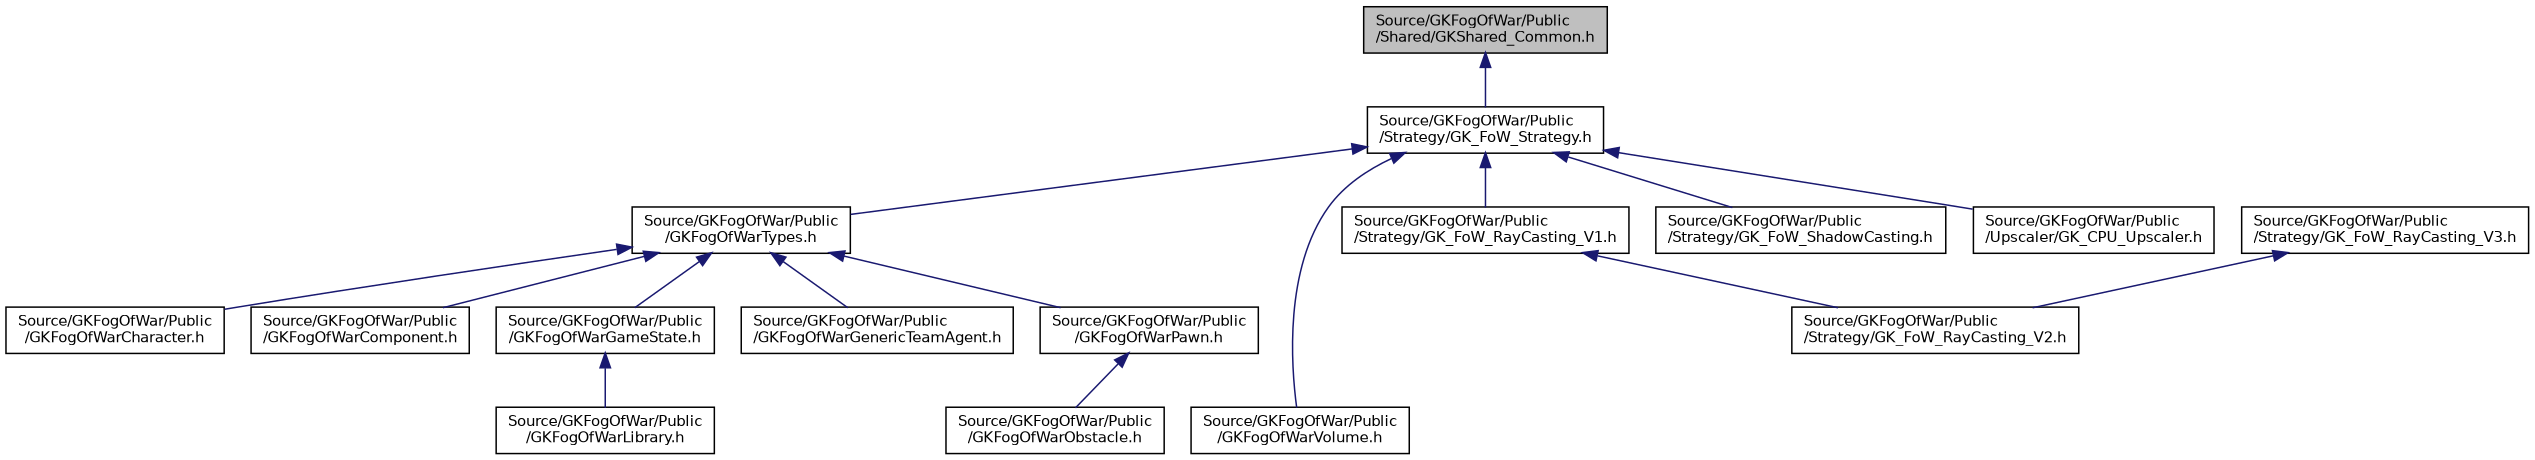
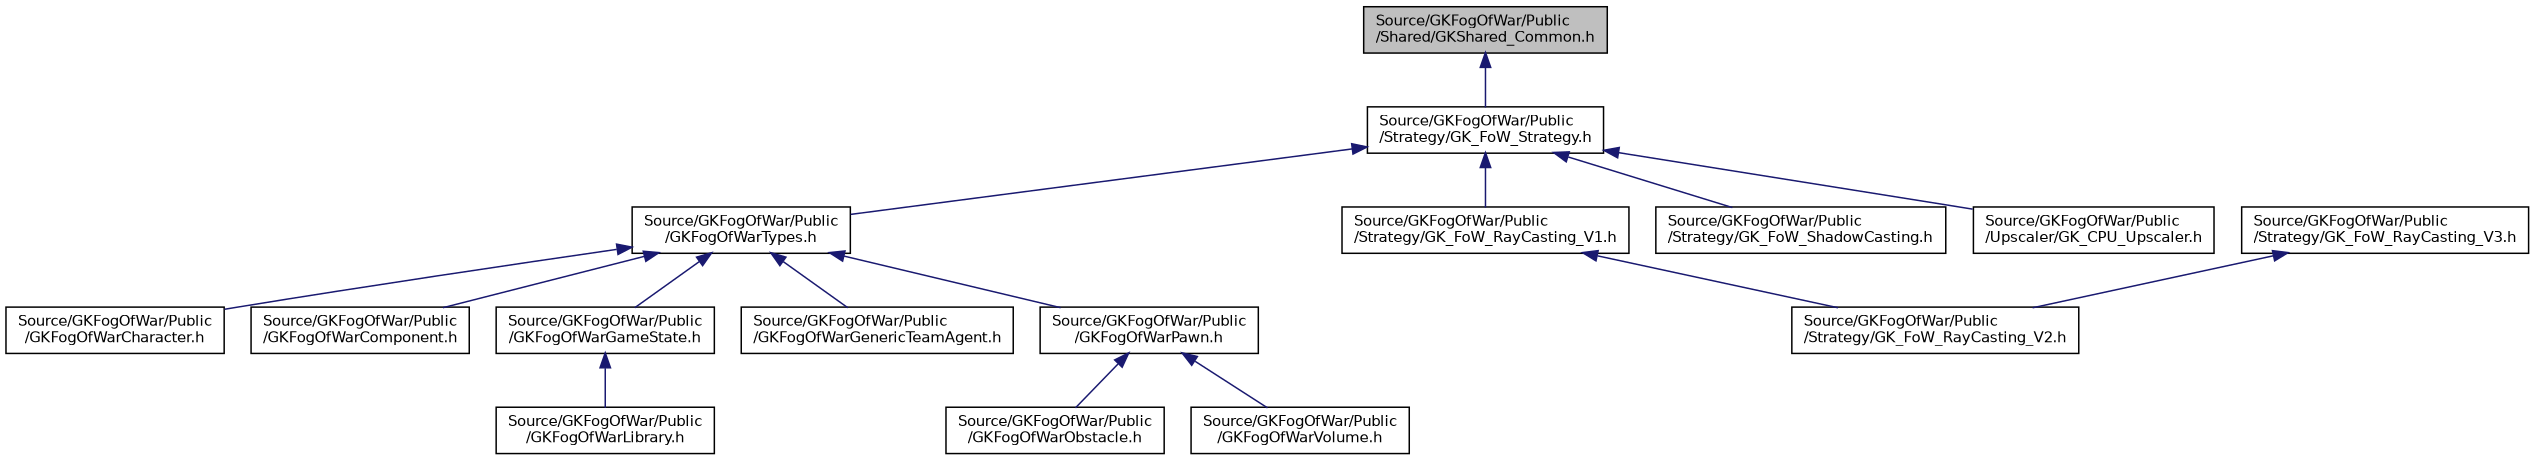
edge "Source/GKFogOfWar/Public /GKFogOfWarVolume.h" -> "Source/GKFogOfWar/Public /Strategy/GK_FoW_Strategy.h": now "Source/GKFogOfWar/Public /GKFogOfWarVolume.h" -> "Source/GKFogOfWar/Public /GKFogOfWarPawn.h"
